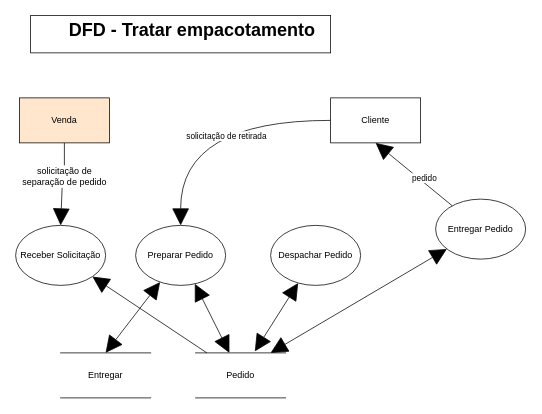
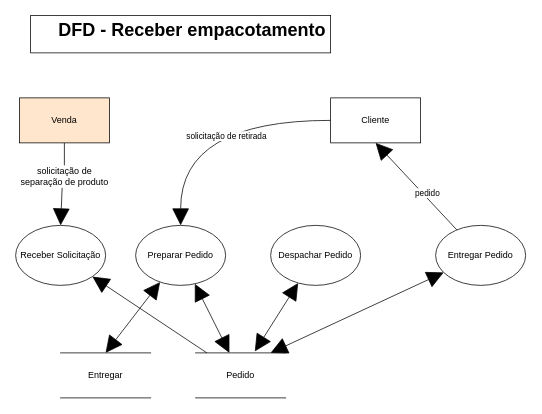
node "DFD - Tratar empacotamento": label "DFD - Tratar empacotamento" -> "DFD - Receber empacotamento"
node "solicitação de separação de pedido": label "solicitação de separação de pedido" -> "solicitação de separação de produto"
node "Entregar Pedido": moved (480, 229) -> (480, 255)
